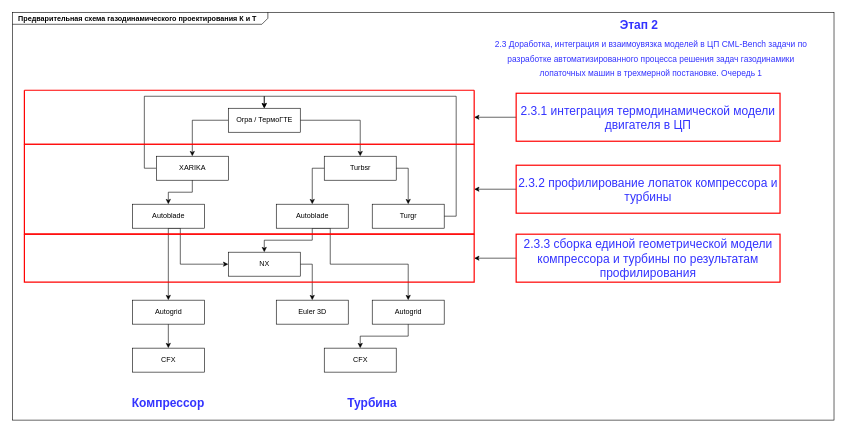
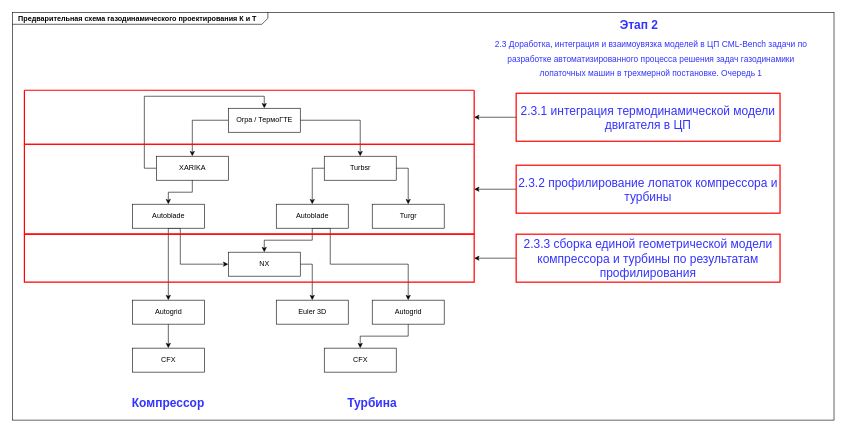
edge "Turgr" -> "Огра / ТермоГТЕ": removed
